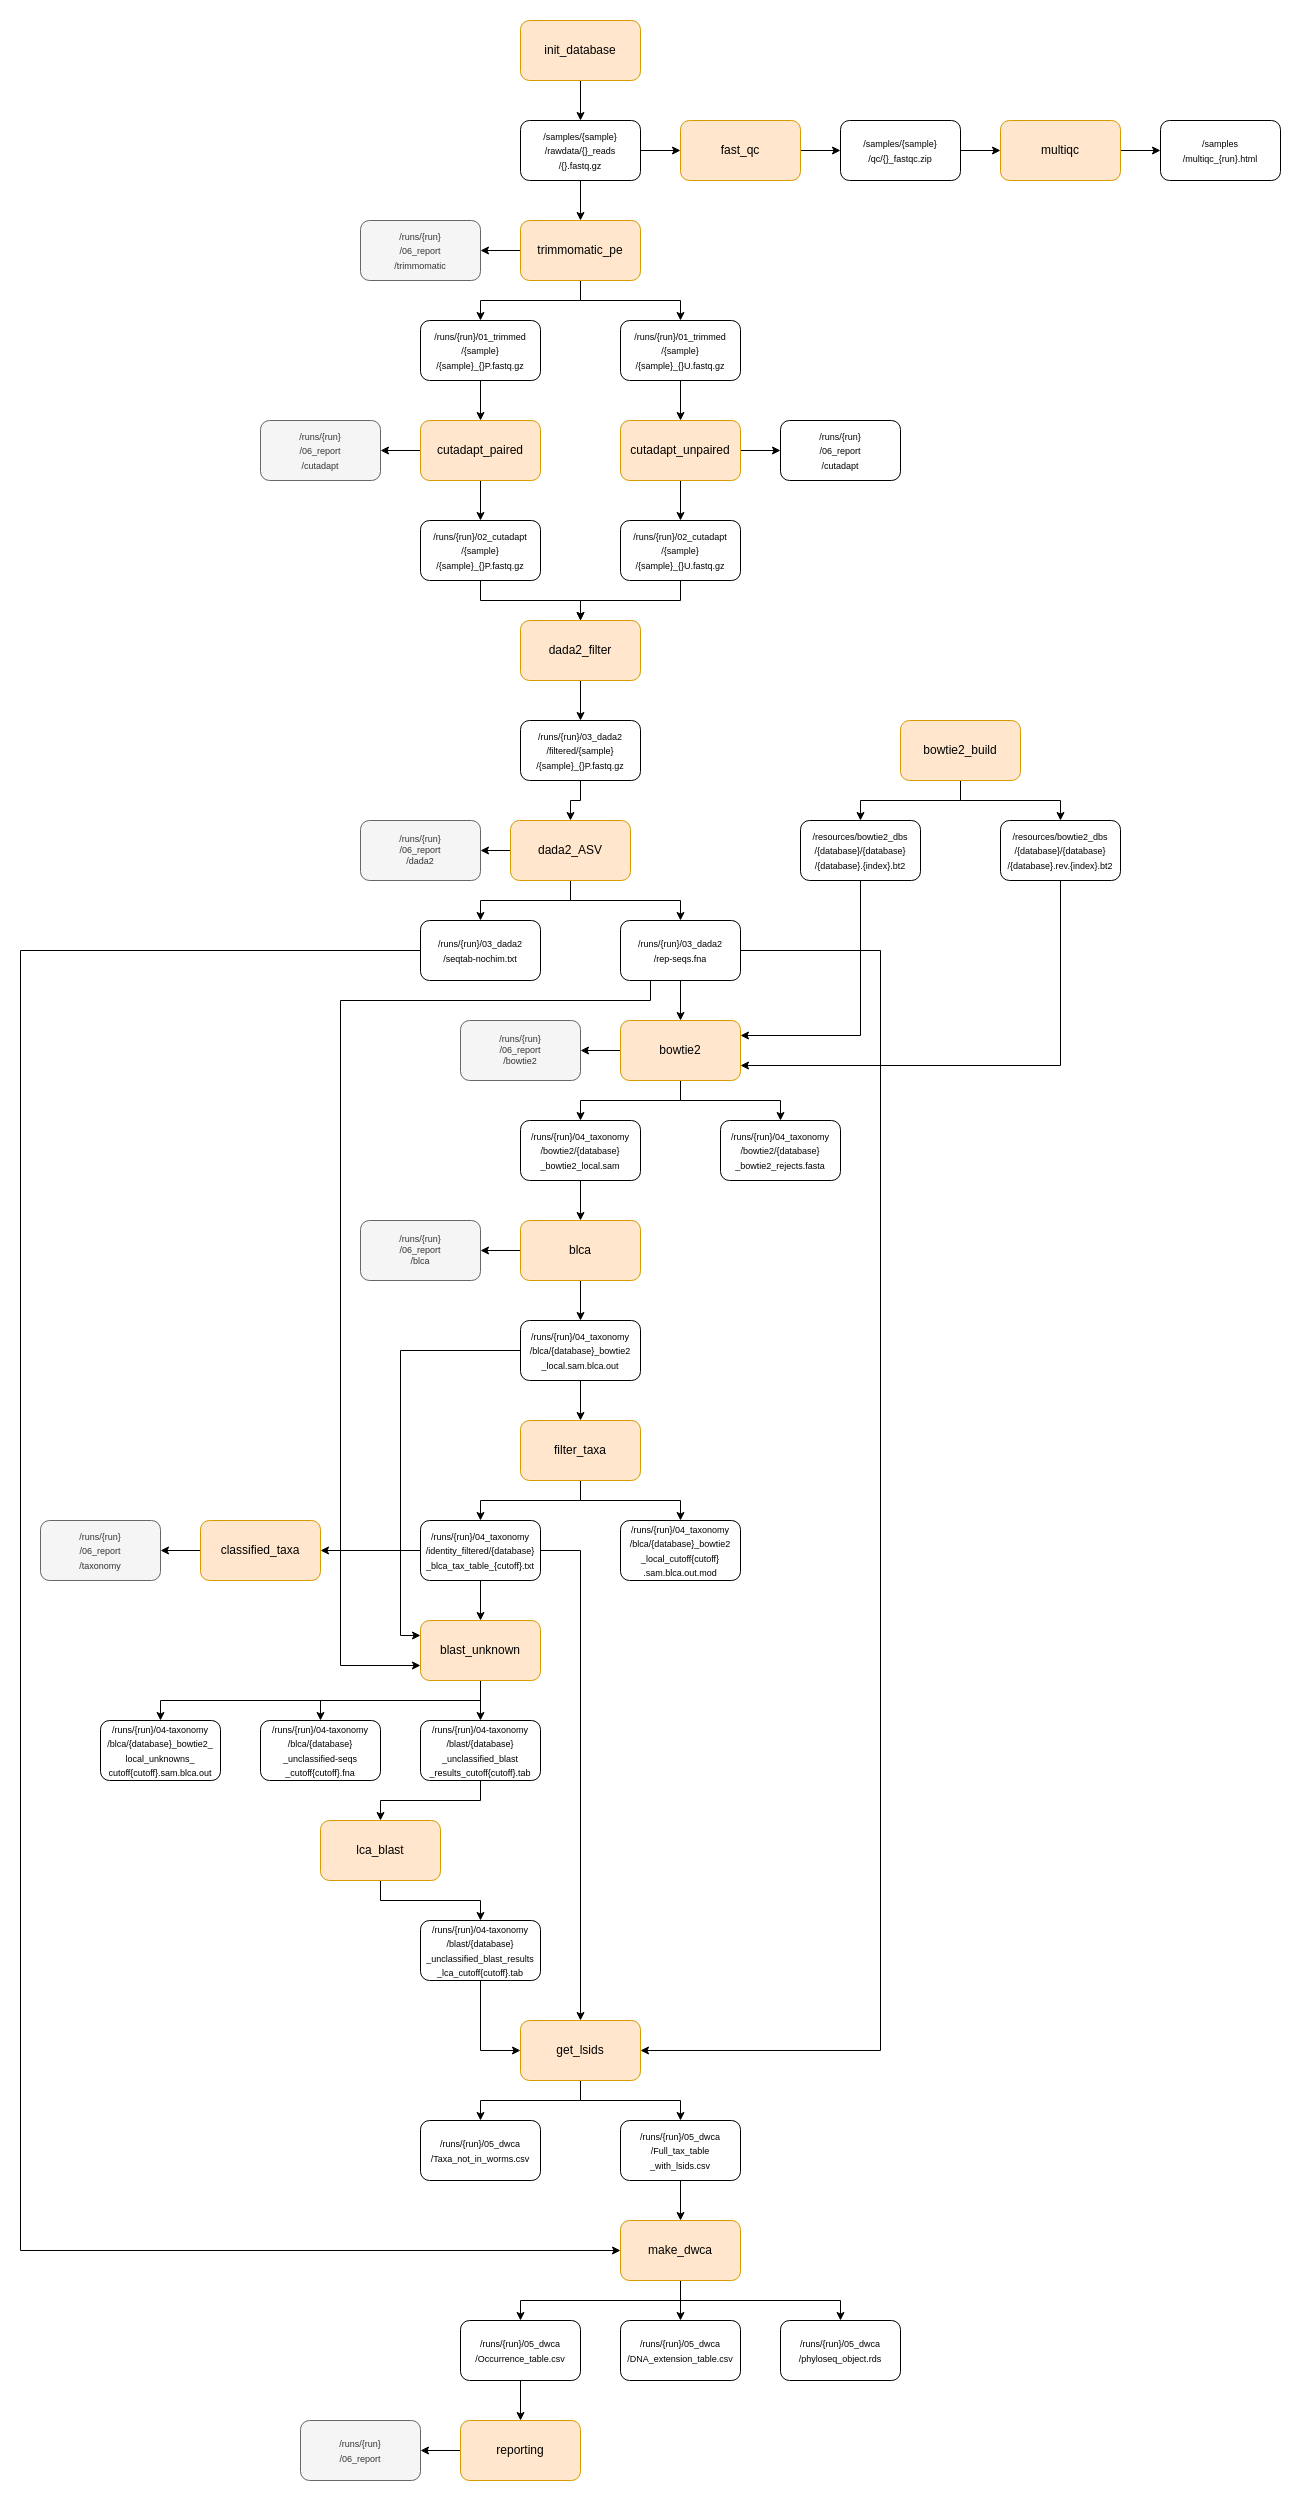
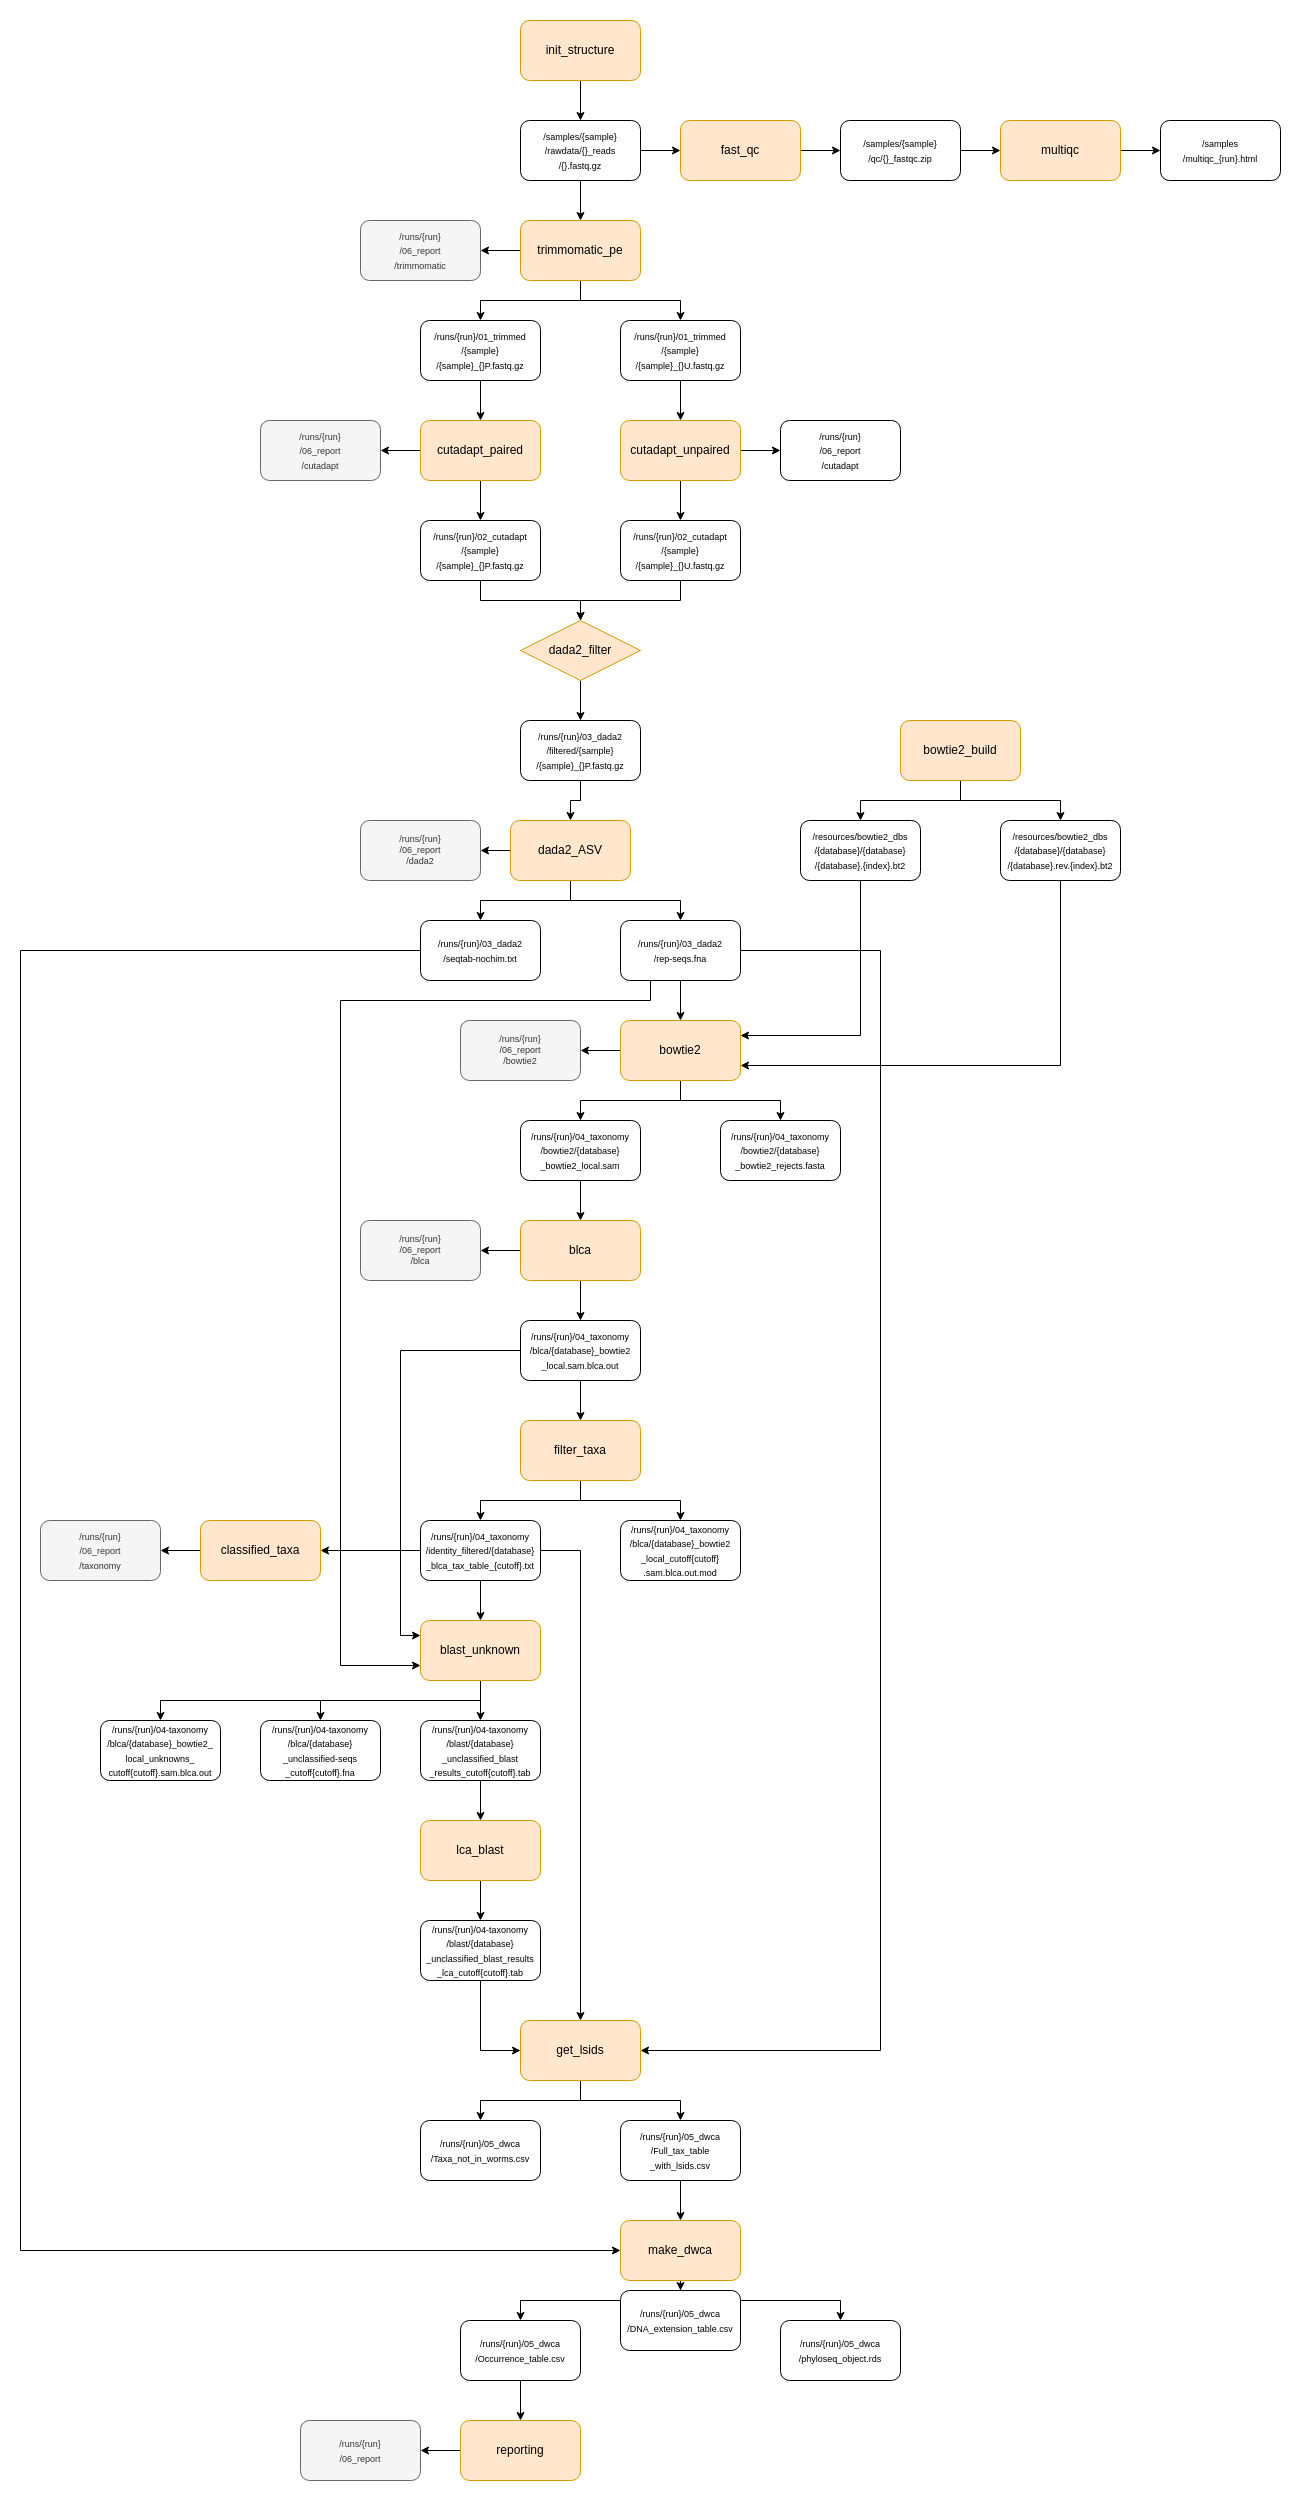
node "init_database": label "init_database" -> "init_structure"
node "dada2_filter": shape rounded rectangle -> diamond
node "lca_blast": moved (381, 1851) -> (481, 1851)
node "/runs/{run}/05_dwca /DNA_extension_table.csv": moved (681, 2351) -> (681, 2321)
